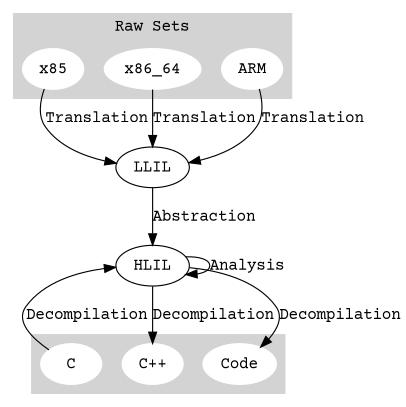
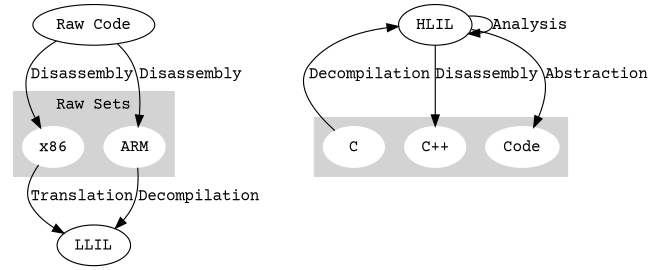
node "Raw Code": added
node "x85": label "x85" -> "x86"
node "x86_64": removed
edge "ARM" -> "LLIL": label "Translation" -> "Decompilation"
edge "LLIL" -> "HLIL": removed, label "Abstraction"
edge "HLIL" -> "C++": label "Decompilation" -> "Disassembly"
edge "HLIL" -> "Code": label "Decompilation" -> "Abstraction"
